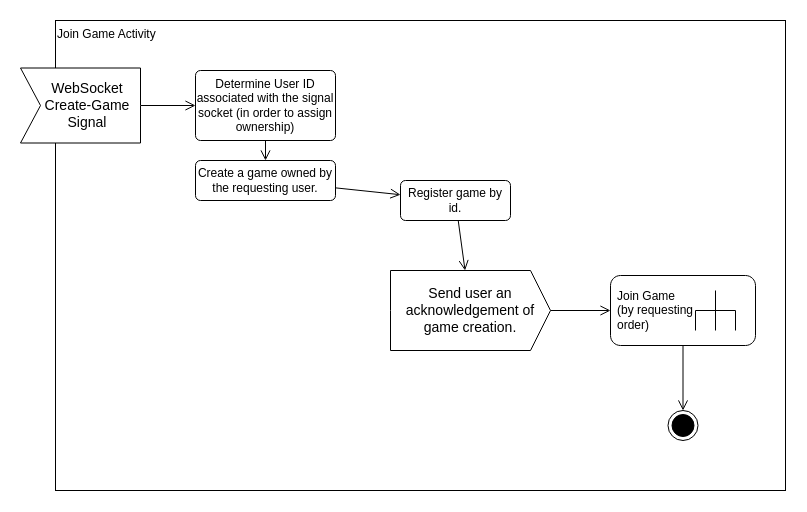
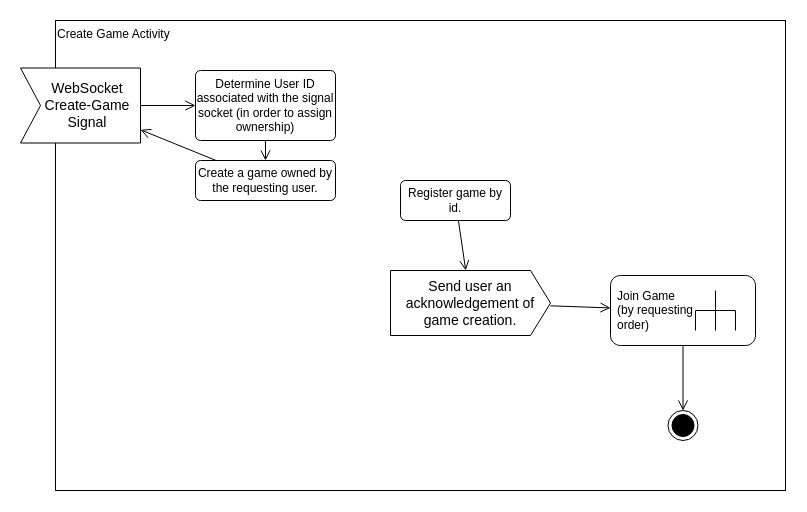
node "Join Game Activity": label "Join Game Activity" -> "Create Game Activity"
edge "Create a game owned by the requesting user." -> "Register game by id.": now "Create a game owned by the requesting user." -> "WebSocket Create-Game Signal"
node "Send user an acknowledgement of game creation.": size 160x80 -> 160x65
